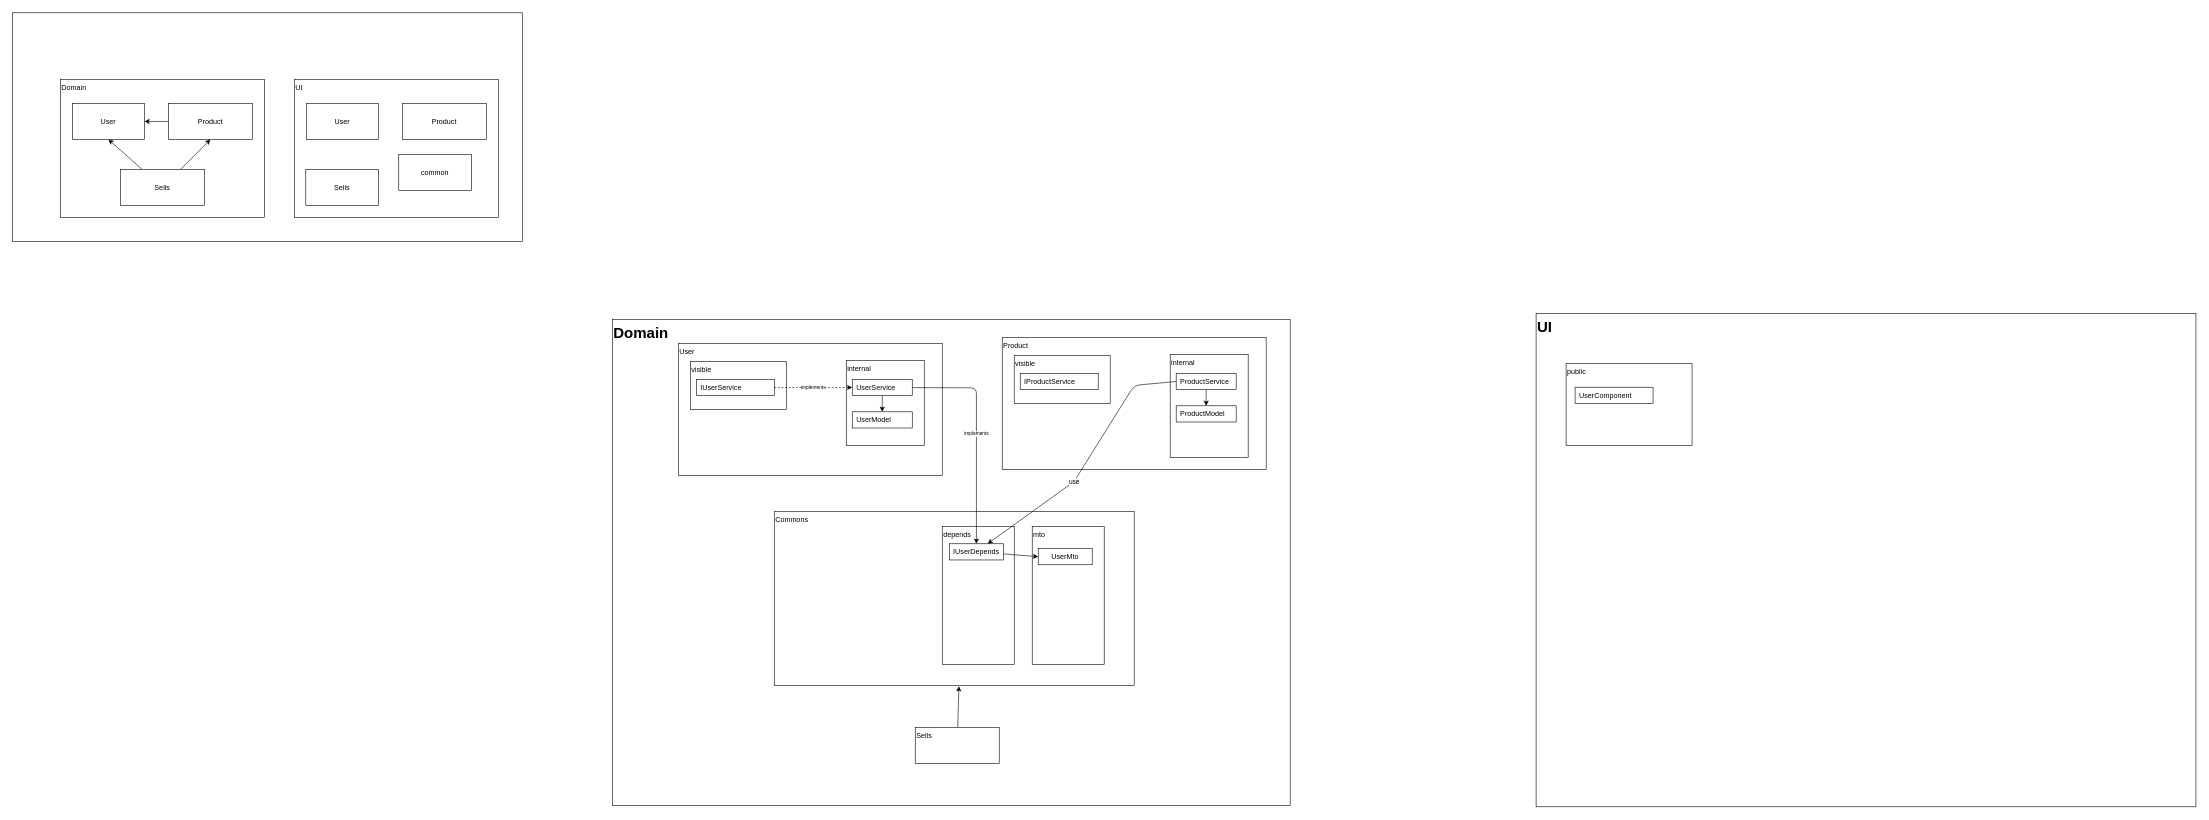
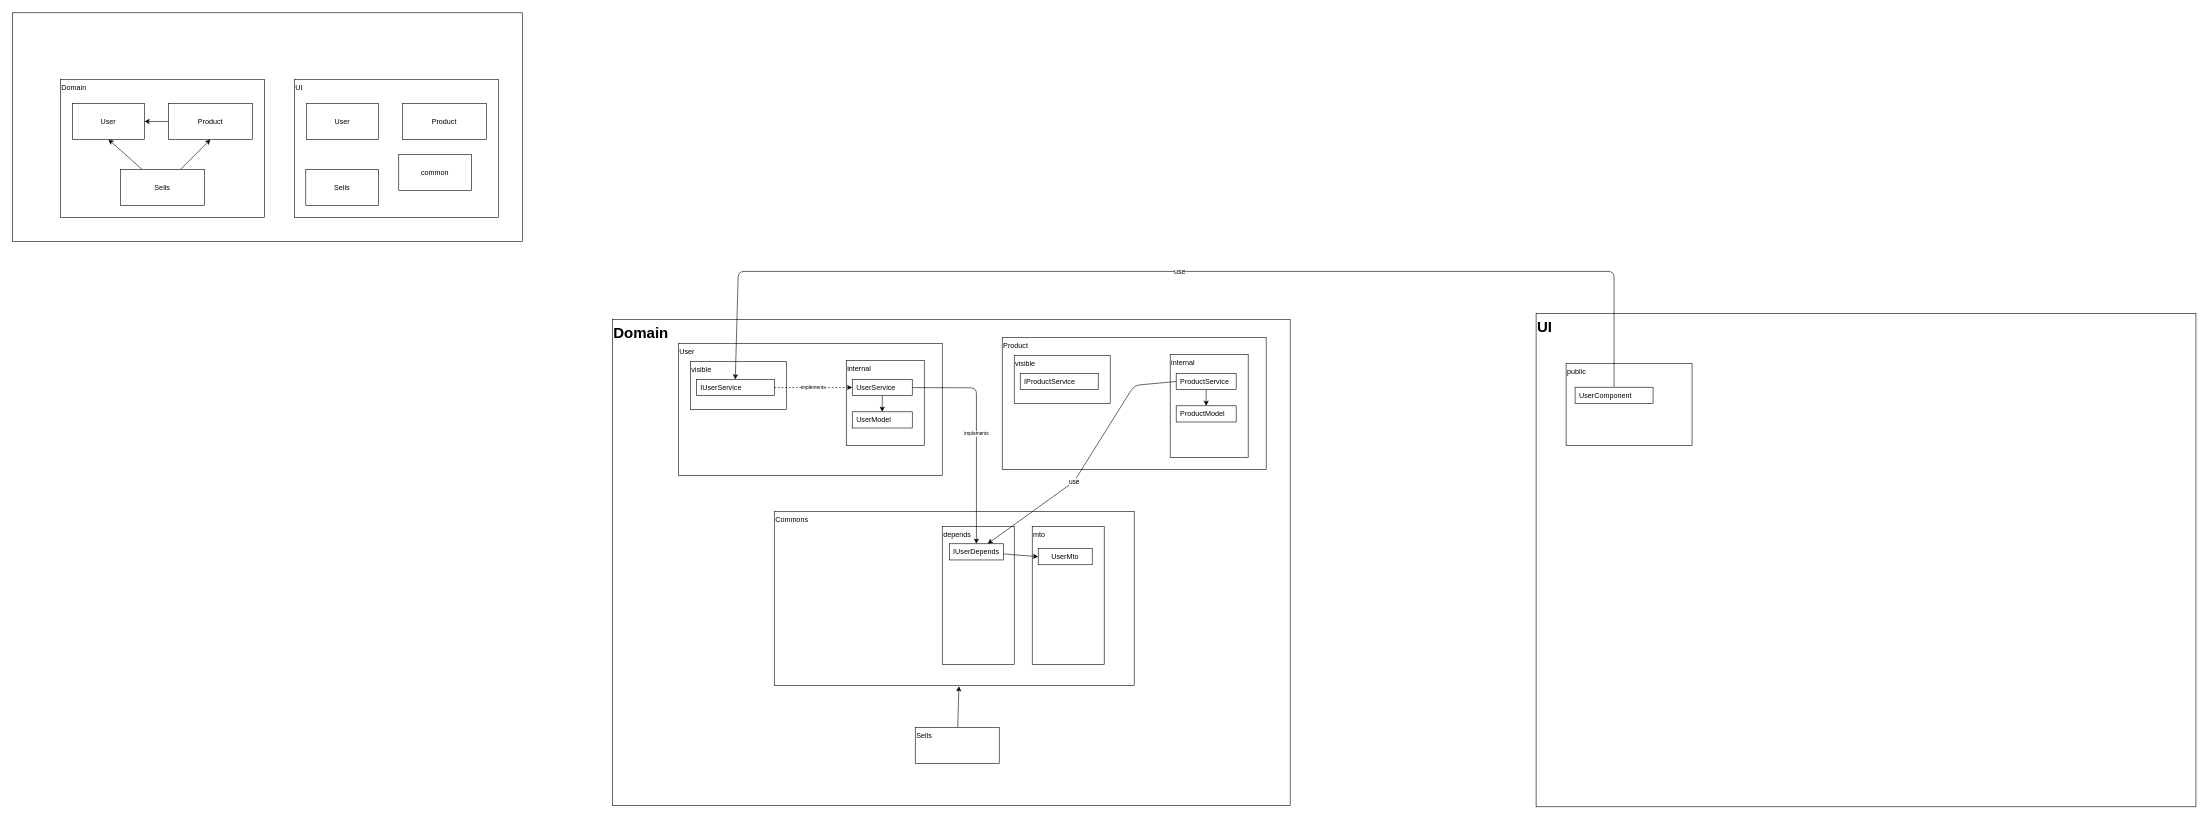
edge "UserComponent" -> "IUserService": added, label "use"
